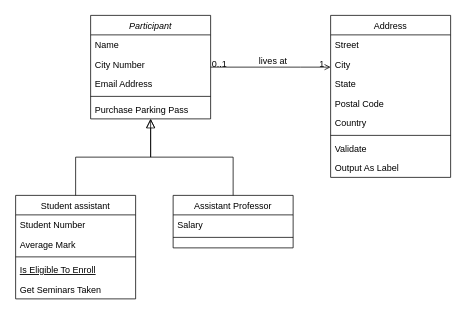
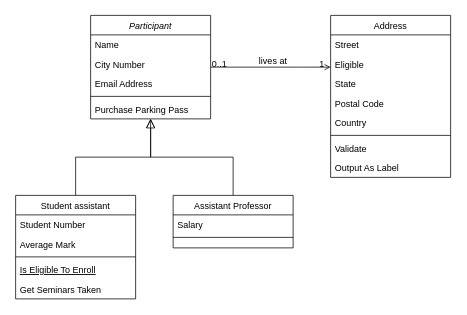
node "City": label "City" -> "Eligible"
